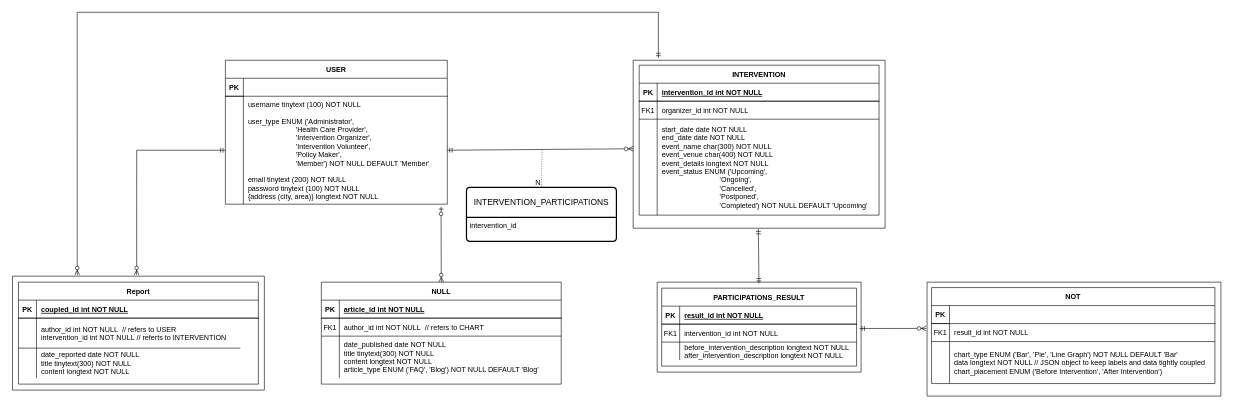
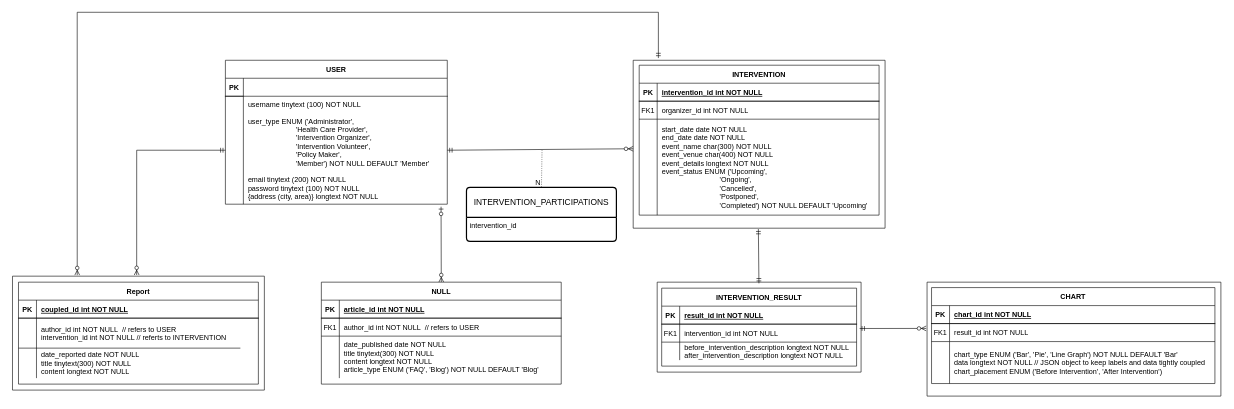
node "NOT": label "NOT" -> "CHART"
node "PARTICIPATIONS_RESULT": label "PARTICIPATIONS_RESULT" -> "INTERVENTION_RESULT"
node "chart_id int NOT NULL": added
node "author_id int NOT NULL // refers to CHART": label "author_id int NOT NULL // refers to CHART" -> "author_id int NOT NULL // refers to USER"
